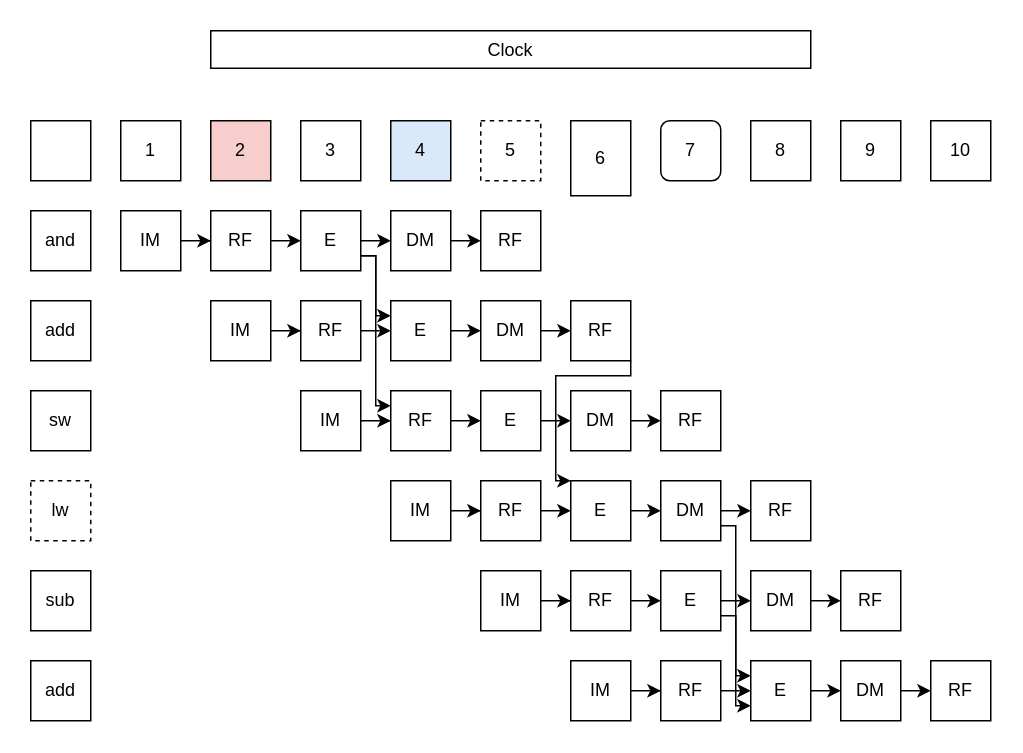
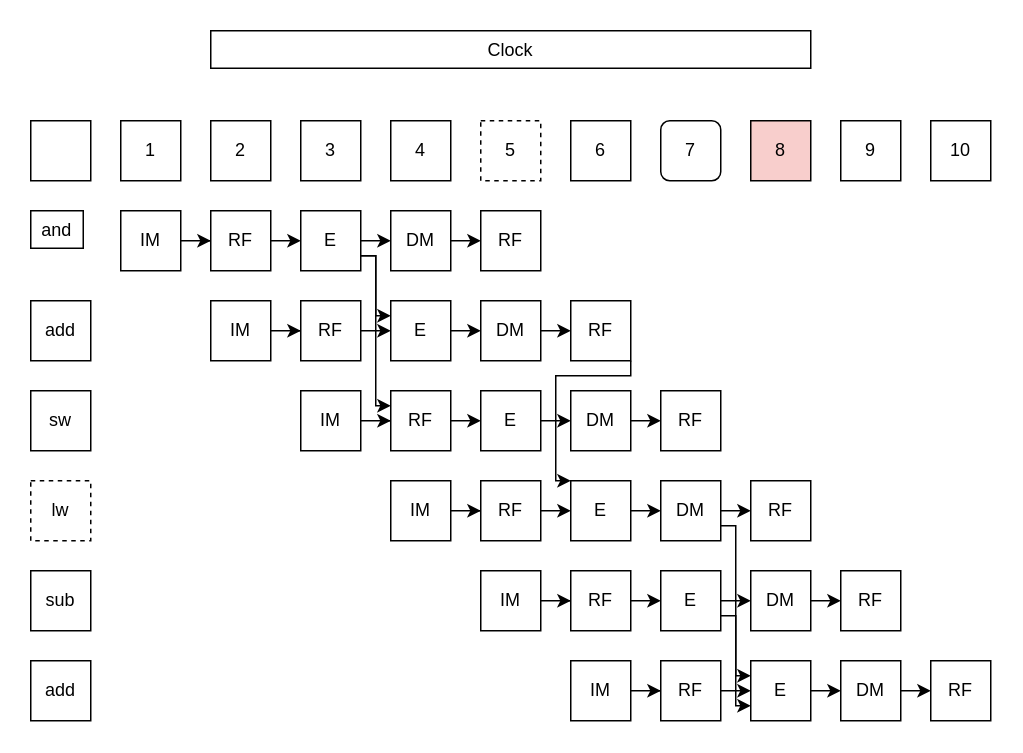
node "2": fillcolor #f8cecc -> #ffffff
node "4": fillcolor #dae8fc -> #ffffff
node "8": fillcolor #ffffff -> #f8cecc
node "6": size 60x75 -> 60x60
node "and": size 60x60 -> 53x38
